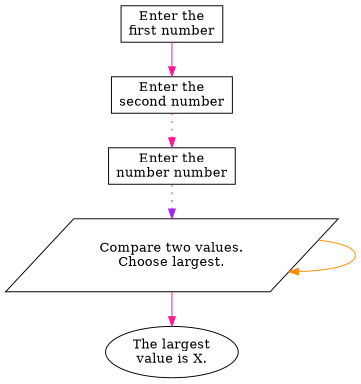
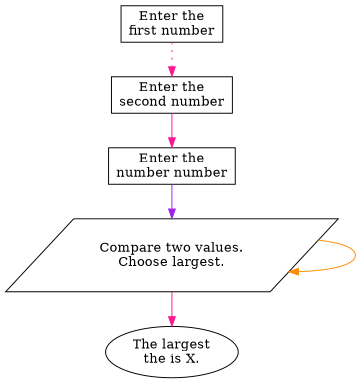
edge "Enter the first number" -> "Enter the second number": style solid -> dotted
edge "Enter the second number" -> "Enter the number number": style dotted -> solid
edge "Enter the number number" -> "Compare two values. Choose largest.": style dotted -> solid
node "The largest value is X.": label "The largest value is X." -> "The largest the is X."
